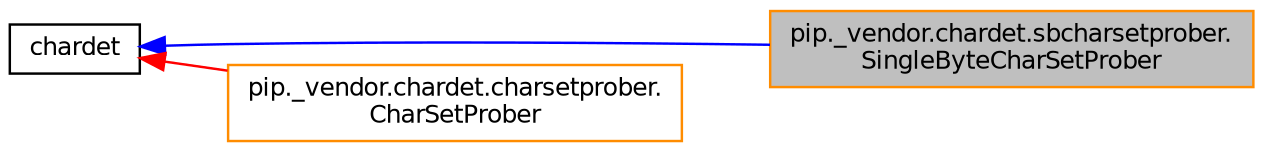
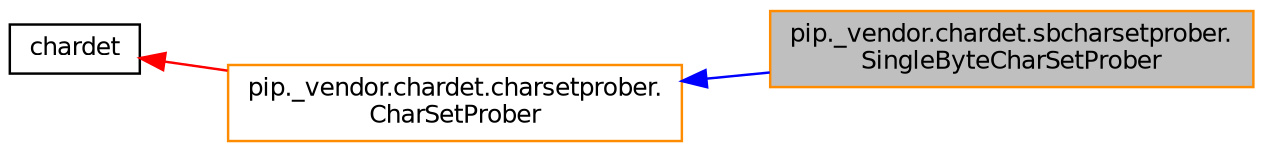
edge "pip._vendor.chardet.sbcharsetprober. SingleByteCharSetProber" -> "chardet": now "pip._vendor.chardet.sbcharsetprober. SingleByteCharSetProber" -> "pip._vendor.chardet.charsetprober. CharSetProber"
